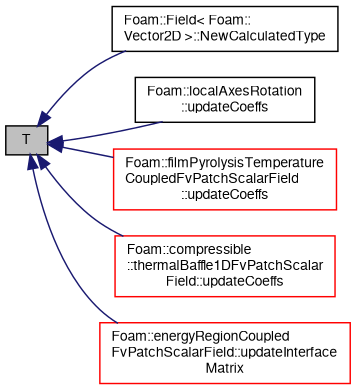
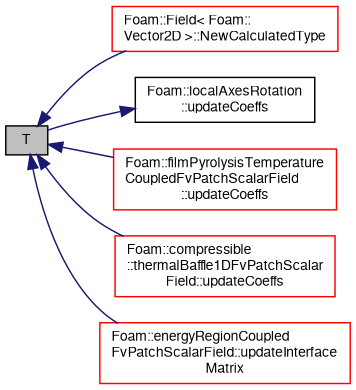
node "Foam::Field< Foam:: Vector2D >::NewCalculatedType": color black -> red
edge "Foam::localAxesRotation ::updateCoeffs" -> "T": reversed
